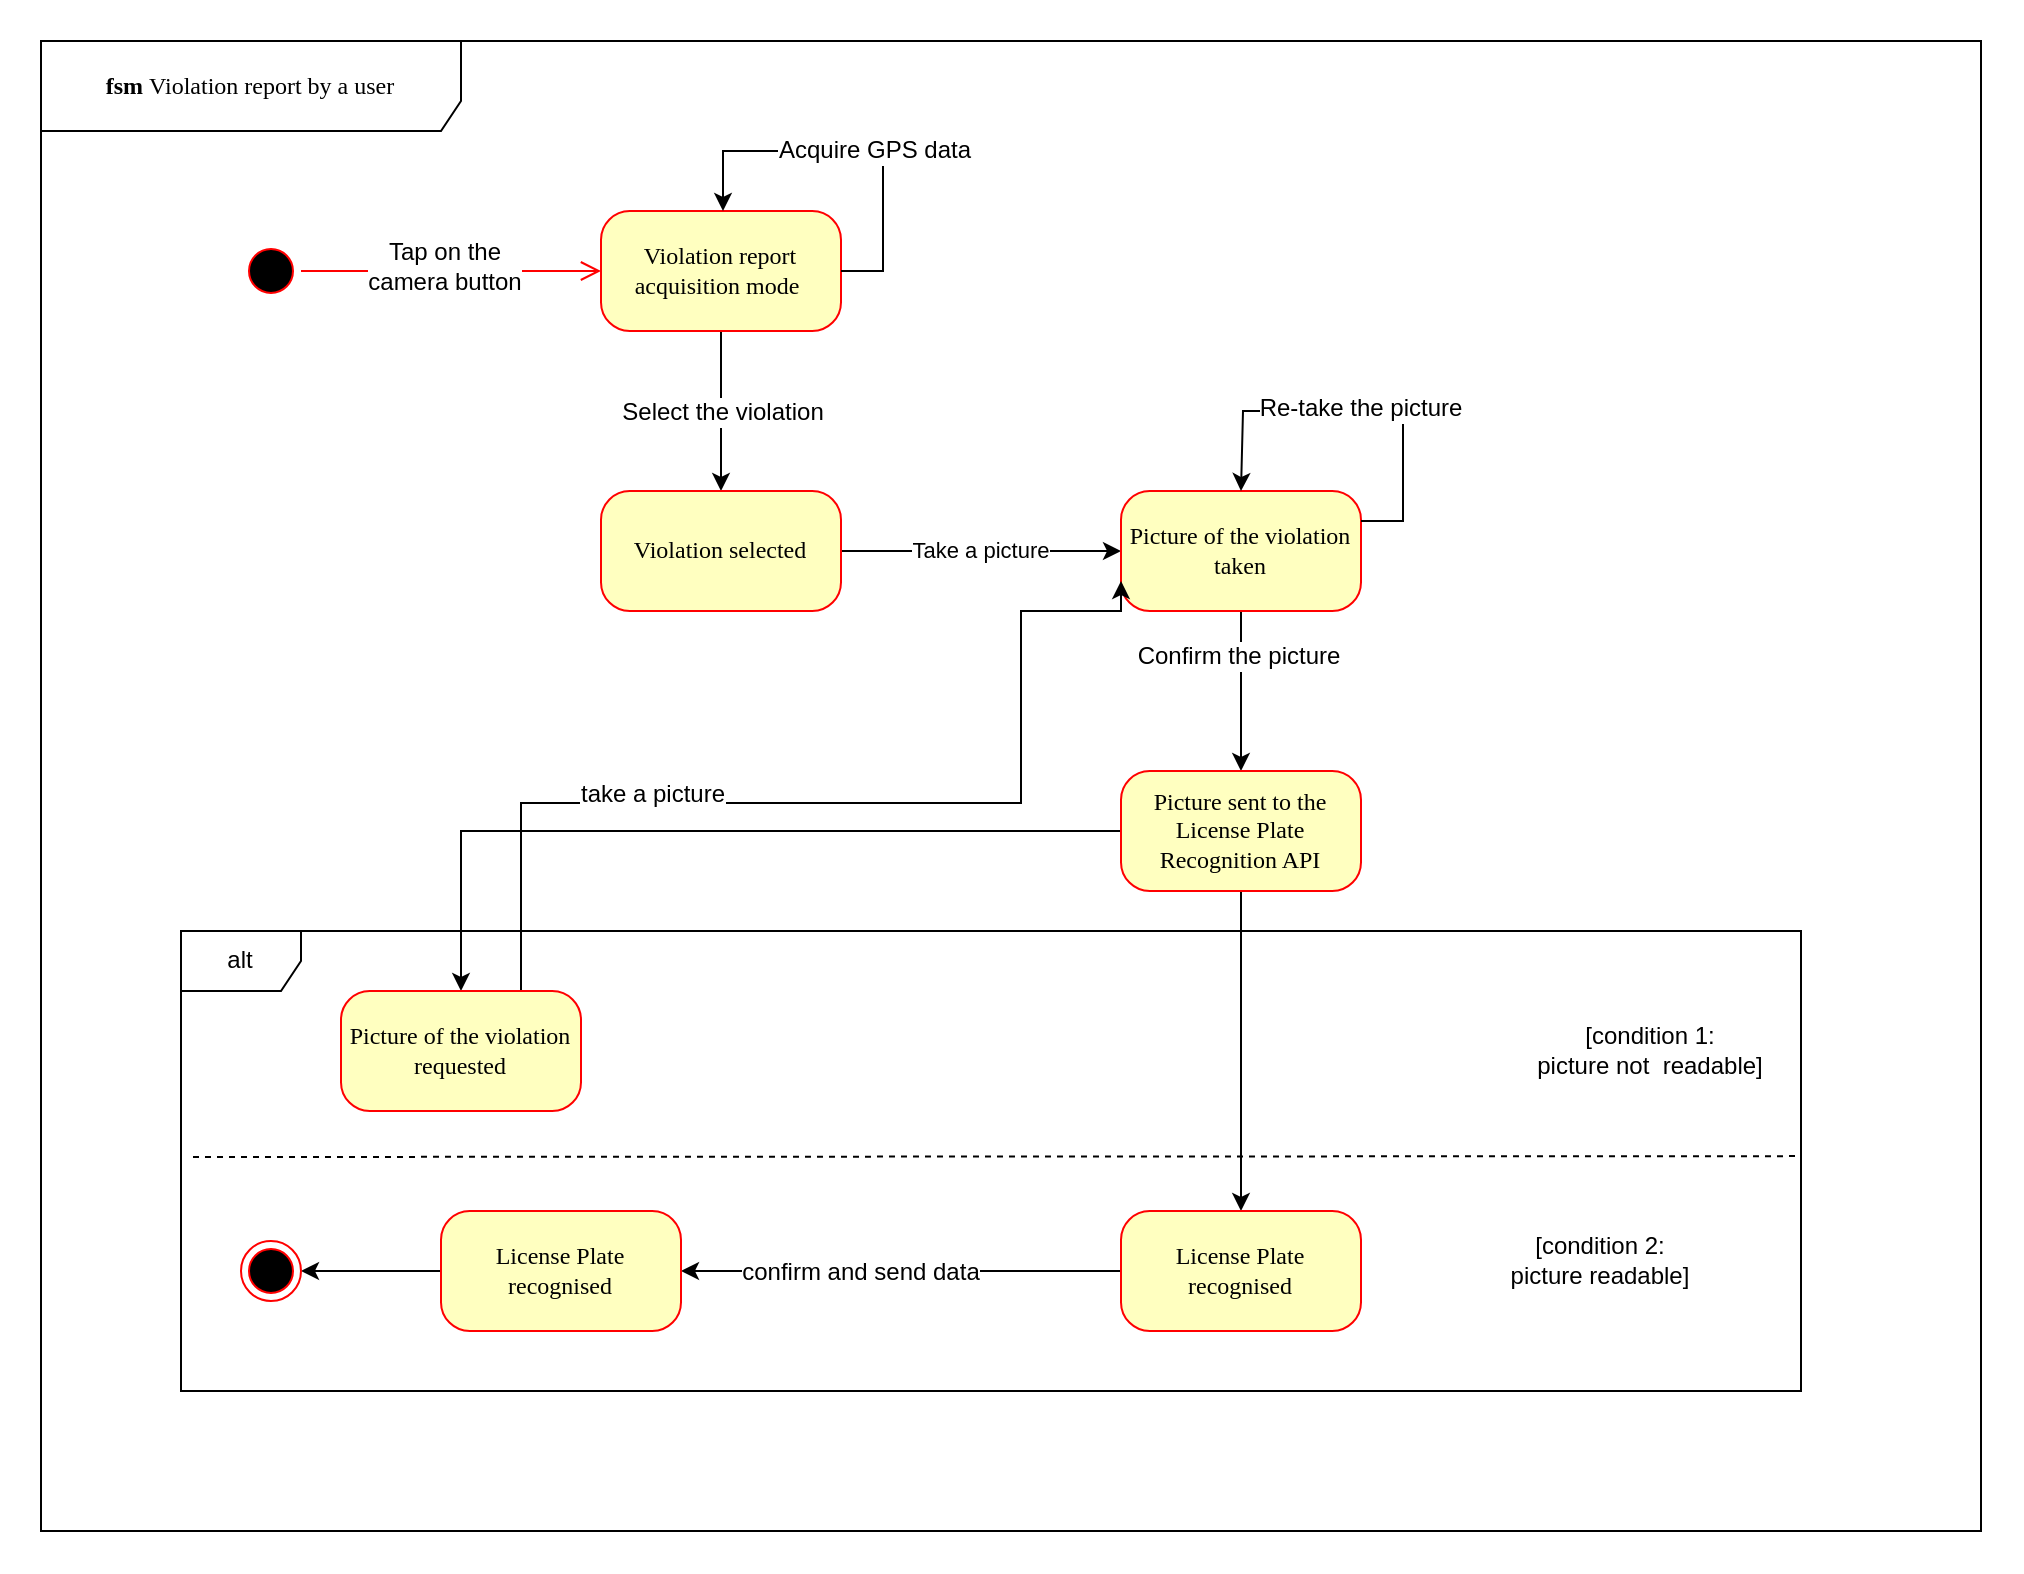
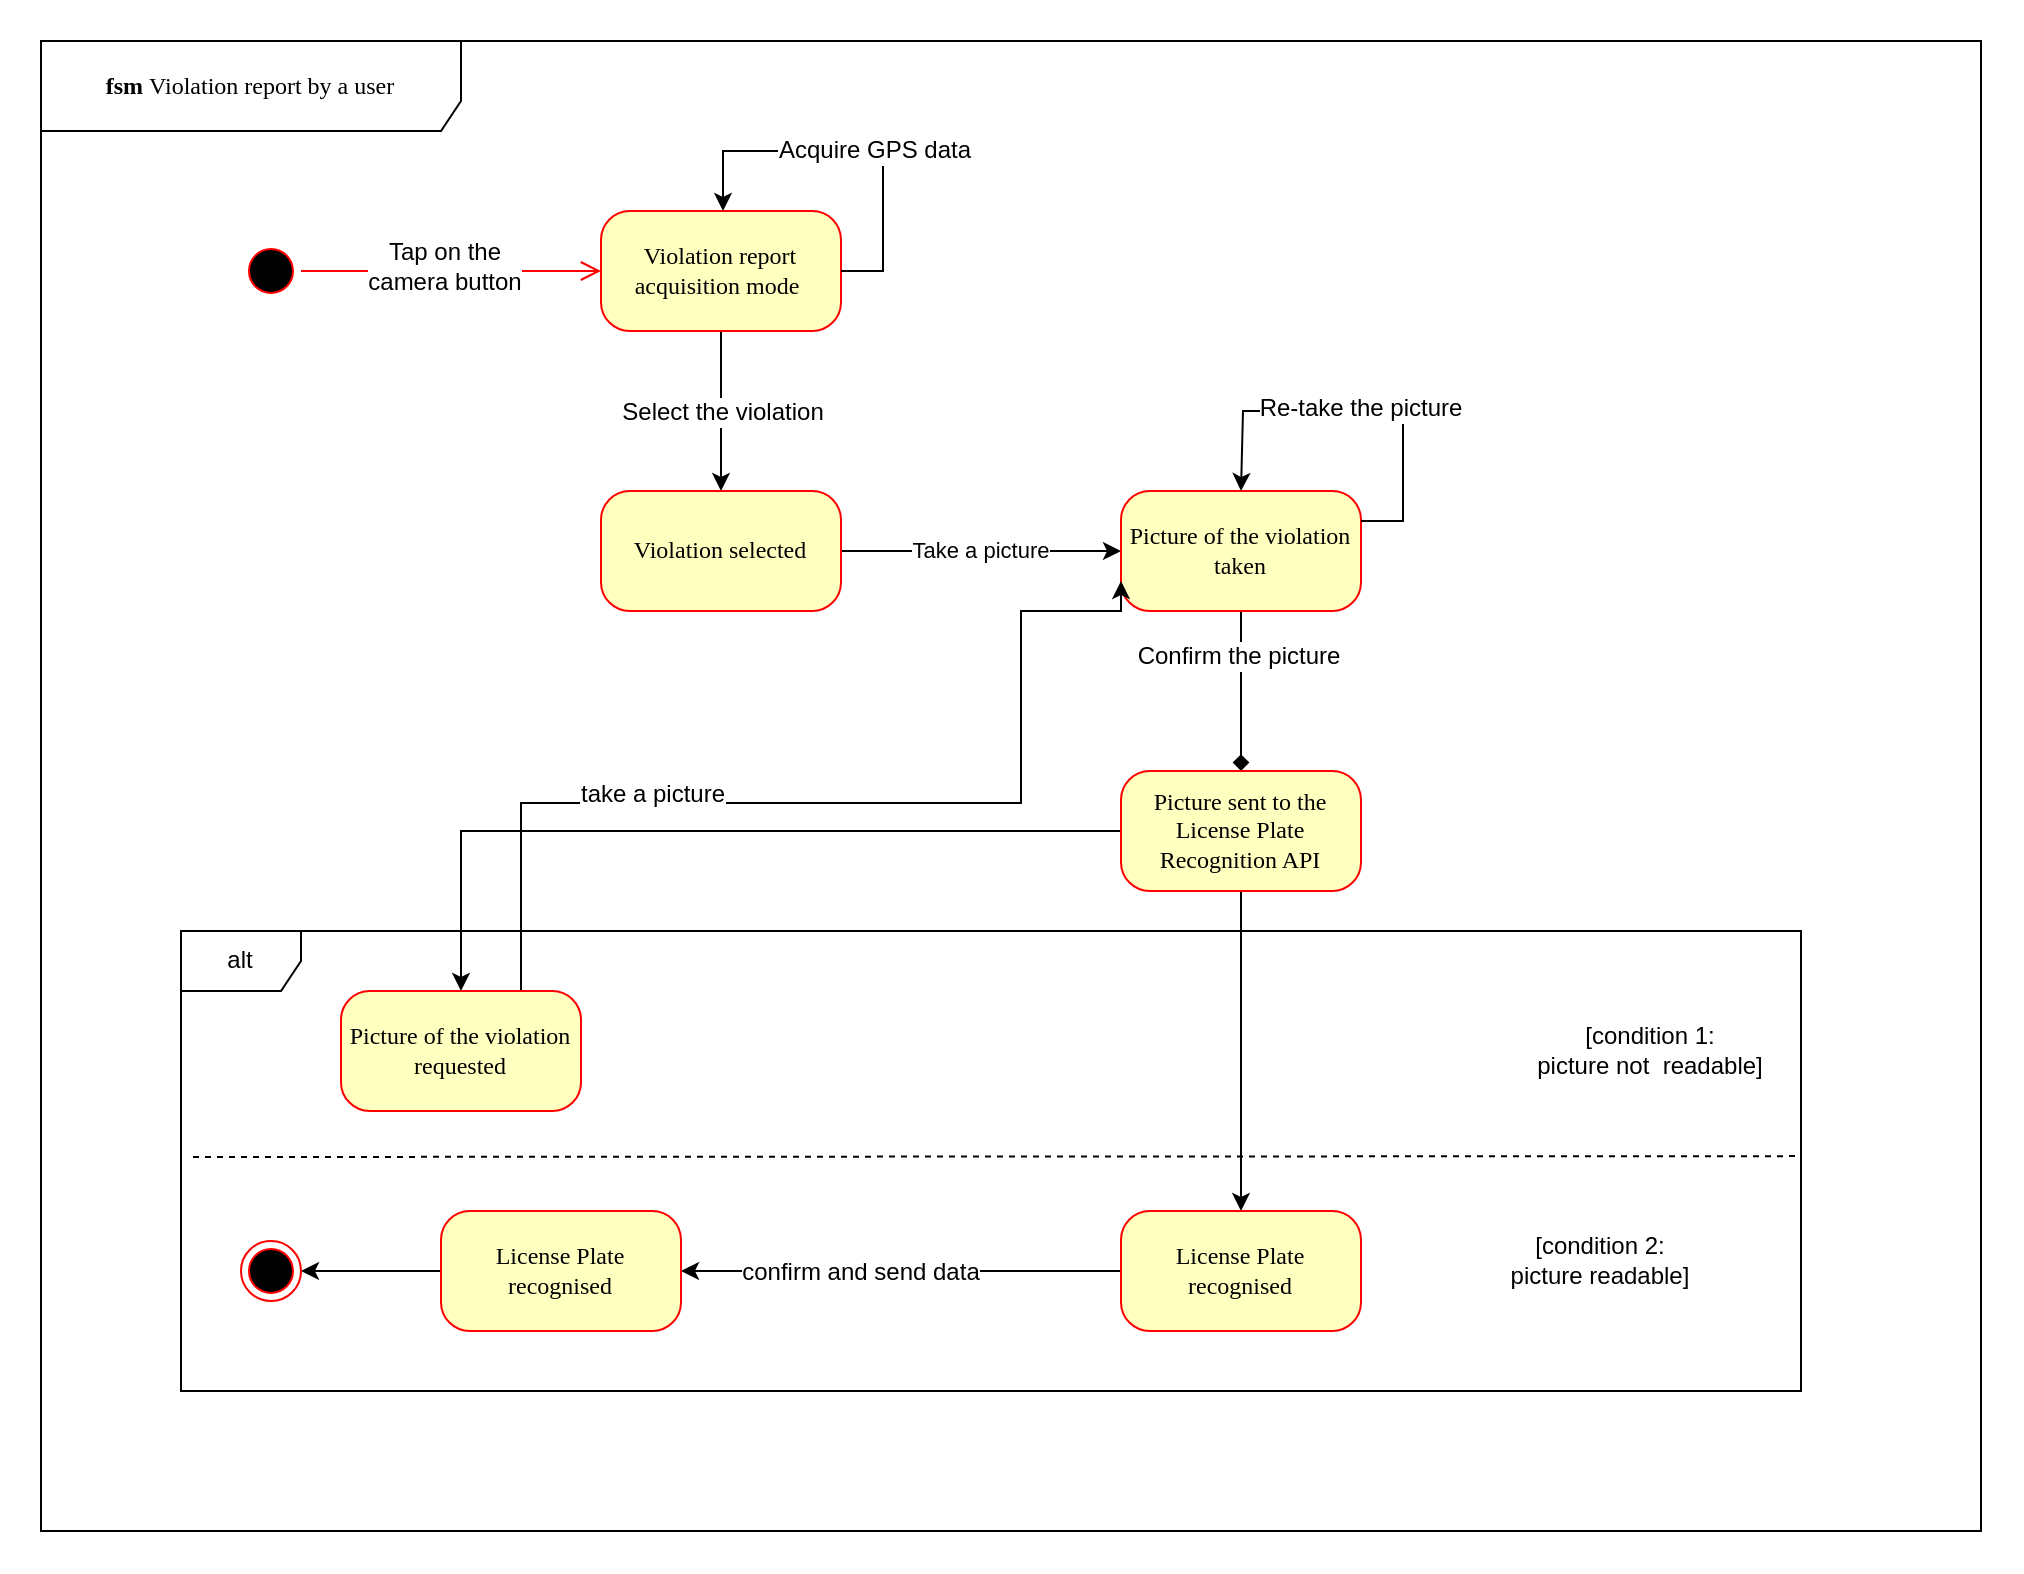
edge "Picture of the violation taken" -> "Picture sent to the License Plate Recognition API": arrowhead classic -> diamond
